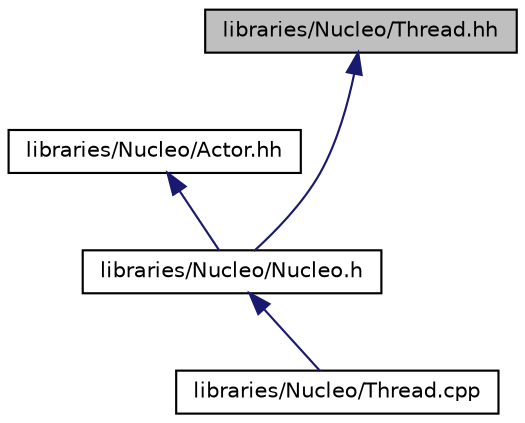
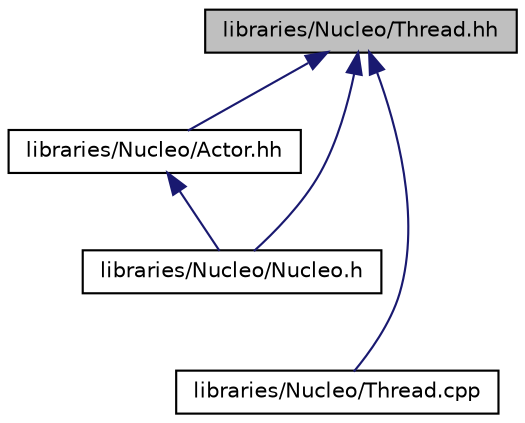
edge "libraries/Nucleo/Actor.hh" -> "libraries/Nucleo/Thread.hh": added
edge "libraries/Nucleo/Thread.cpp" -> "libraries/Nucleo/Nucleo.h": now "libraries/Nucleo/Thread.cpp" -> "libraries/Nucleo/Thread.hh"
